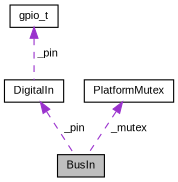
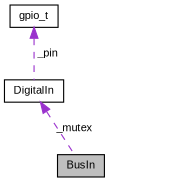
node "PlatformMutex": removed
edge "BusIn" -> "DigitalIn": label " _pin" -> " _mutex"
